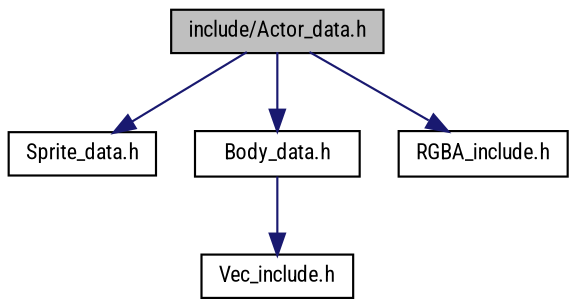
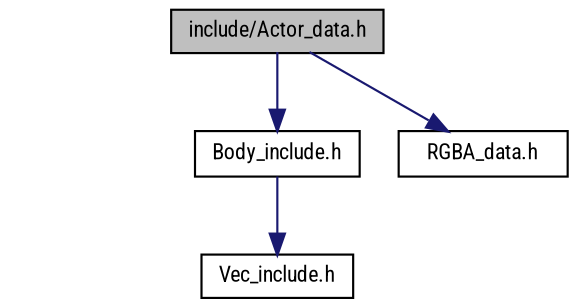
node "Sprite_data.h": removed
node "Body_data.h": label "Body_data.h" -> "Body_include.h"
node "RGBA_include.h": label "RGBA_include.h" -> "RGBA_data.h"
